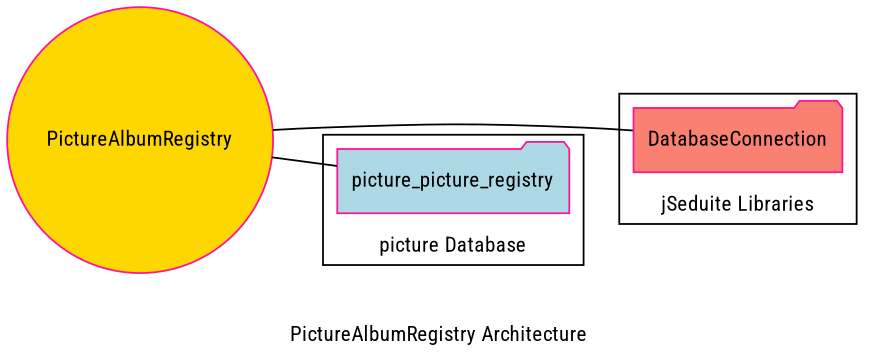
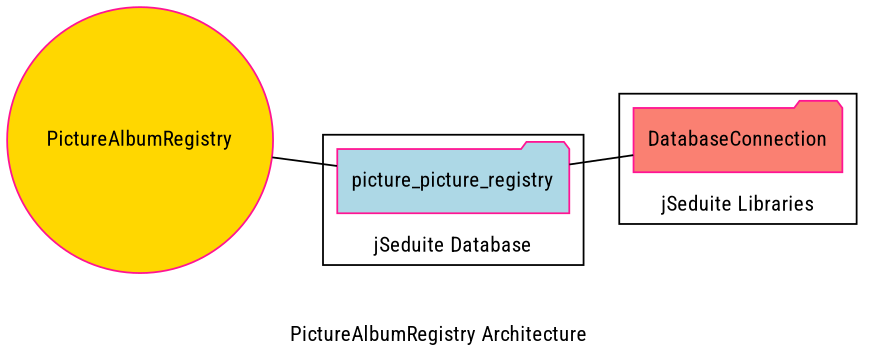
edge "PictureAlbumRegistry" -- "DatabaseConnection": now "picture_picture_registry" -- "DatabaseConnection"
cluster "picture Database": label "picture Database" -> "jSeduite Database"
